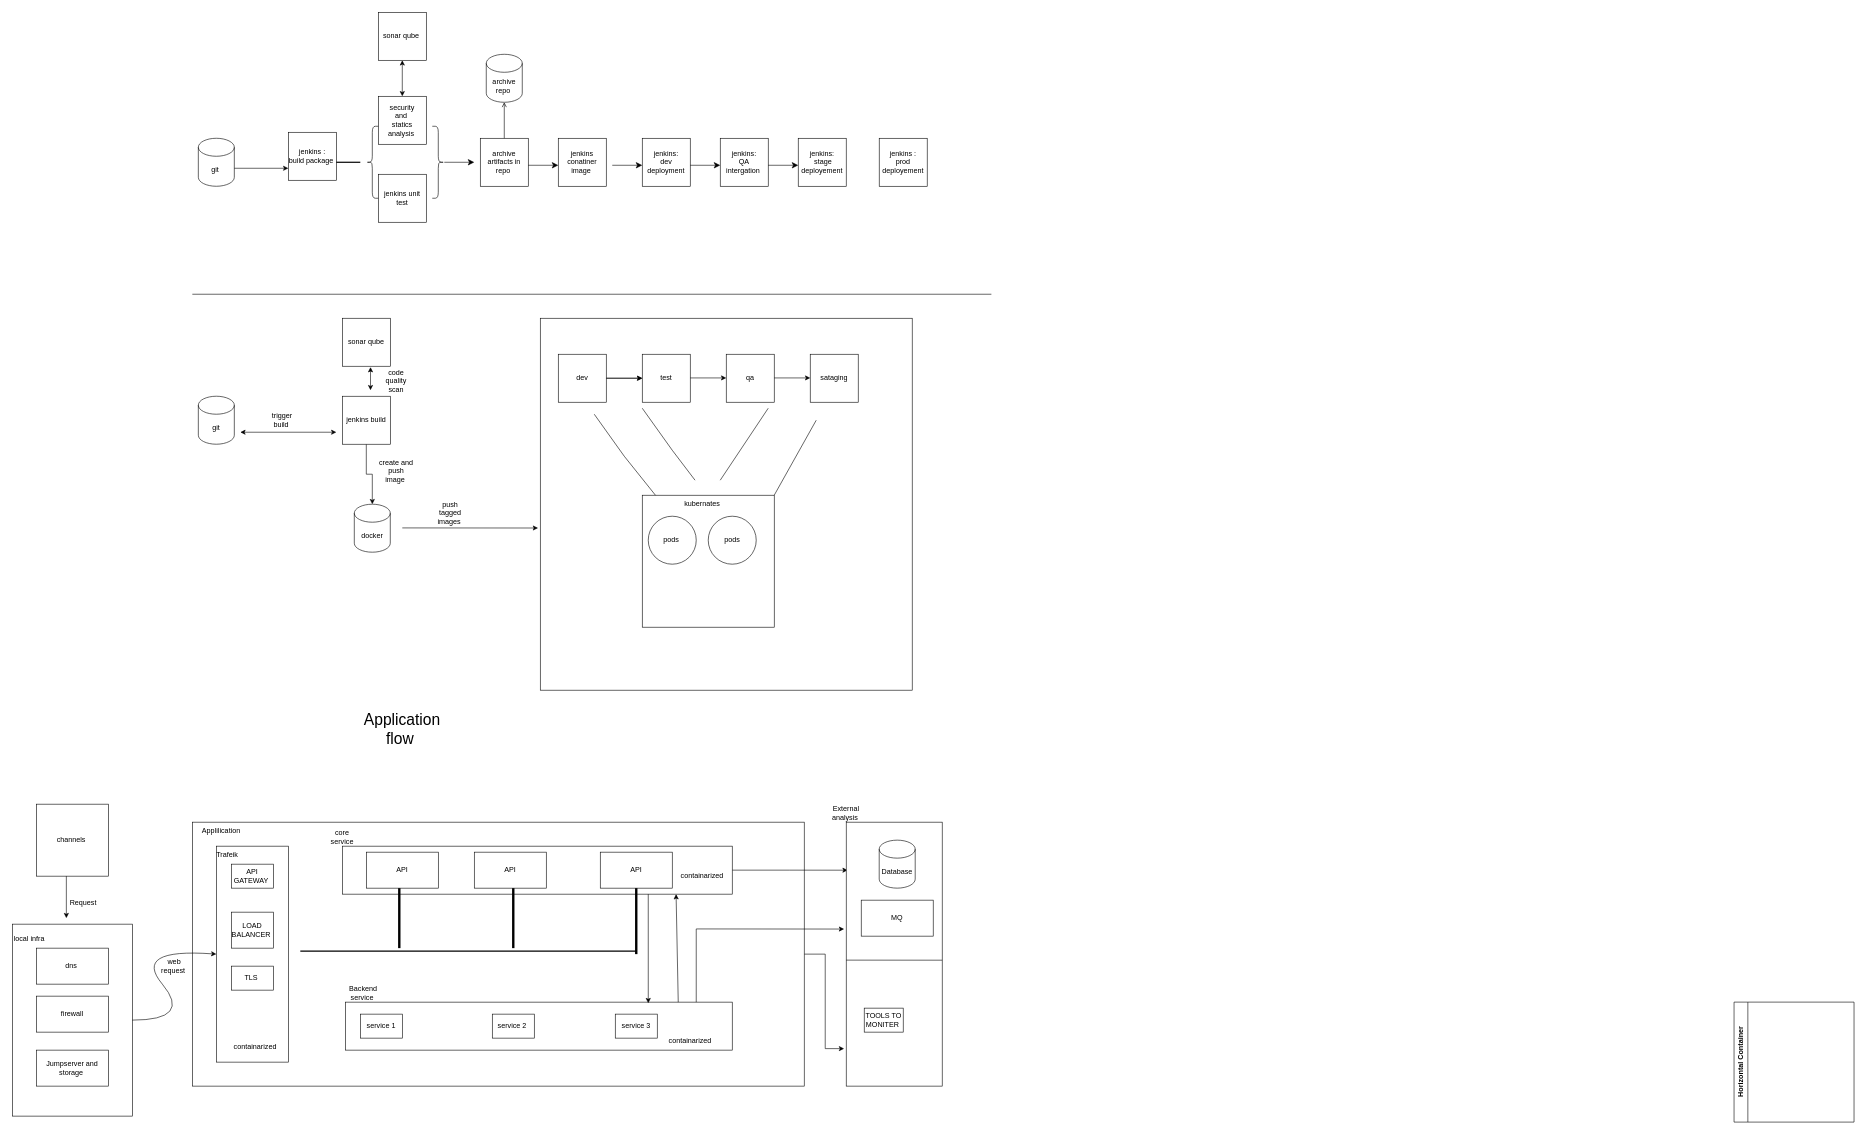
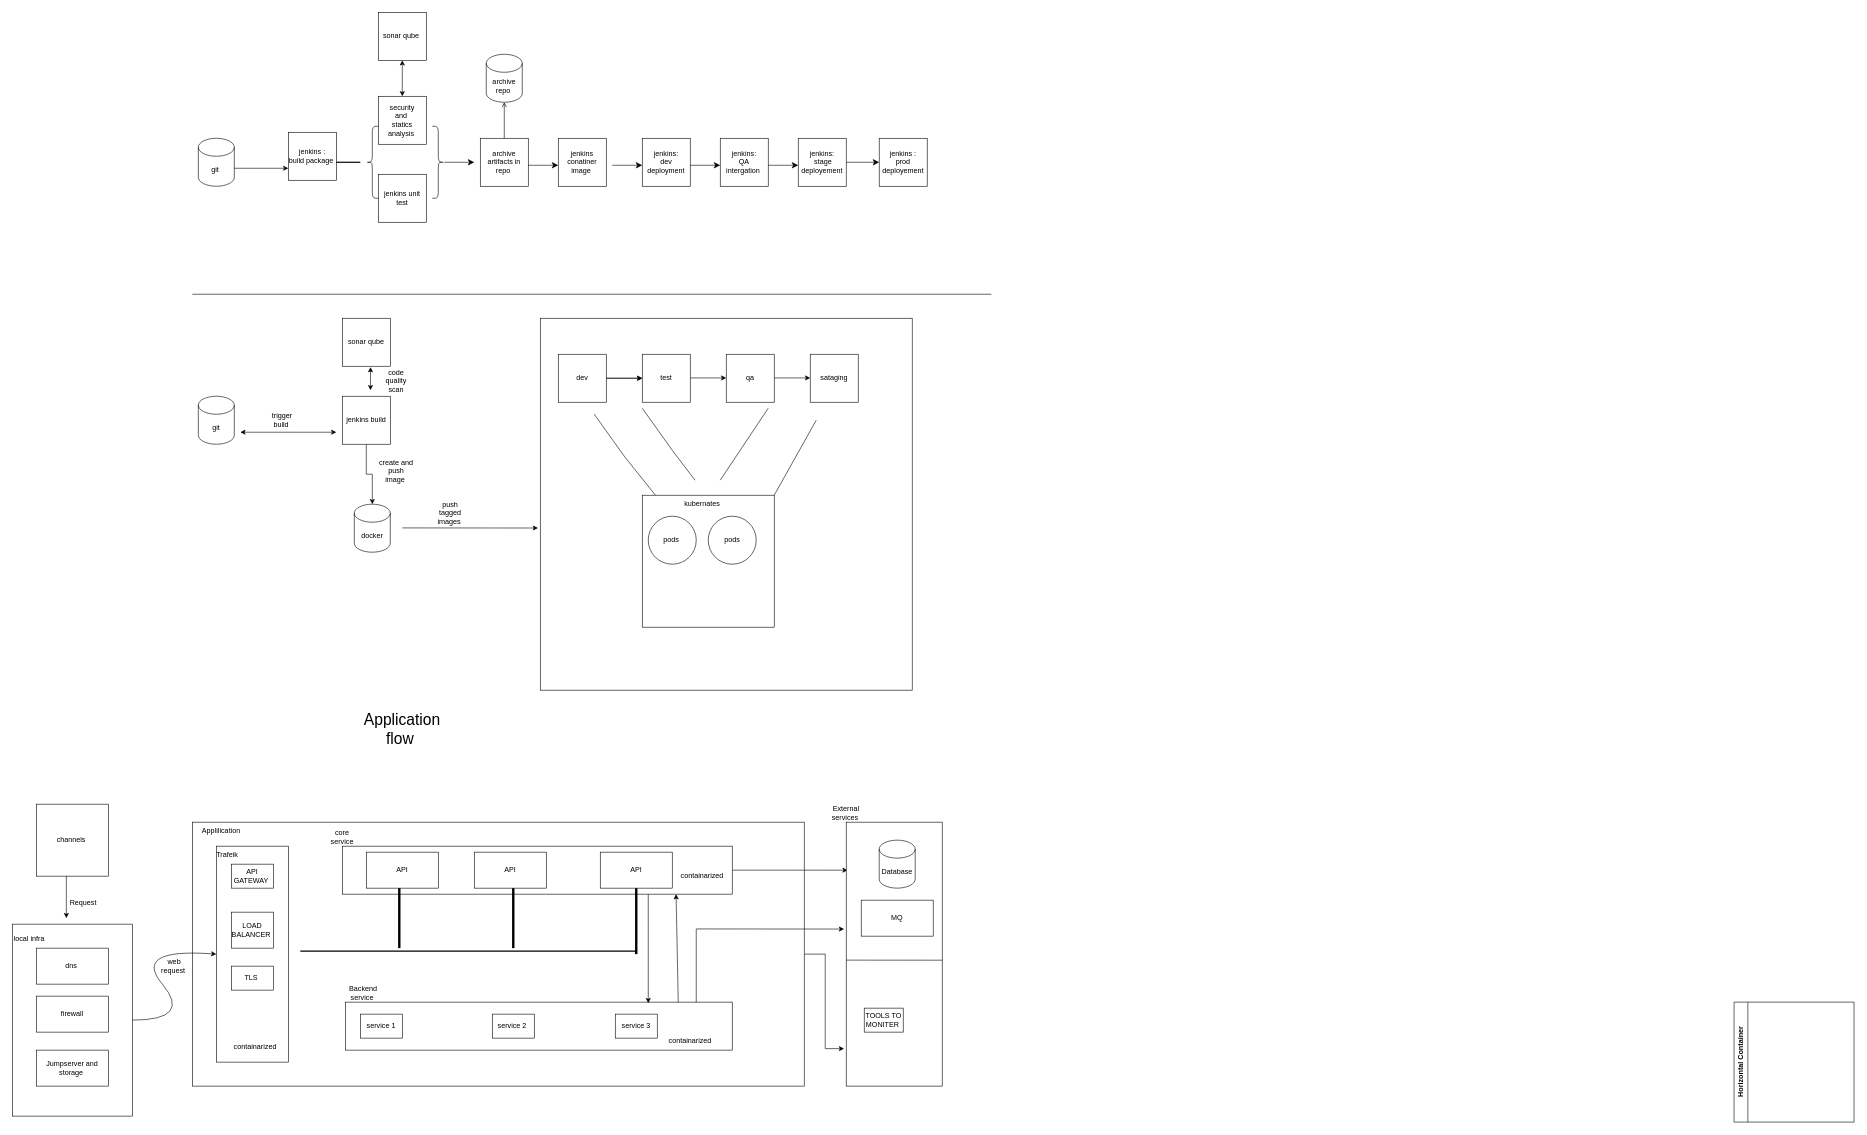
edge "jenkins: stage deployement" -> "jenkins : prod deployement": added
node "External analysis": label "External analysis" -> "External services"
